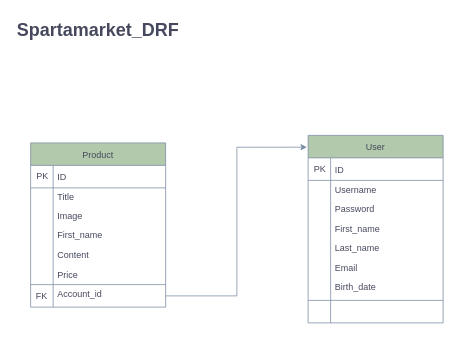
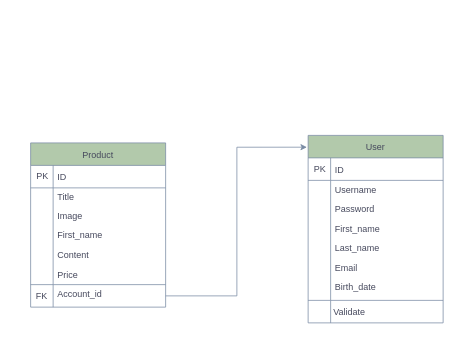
node "Spartamarket_DRF": removed
node "Validate": added
